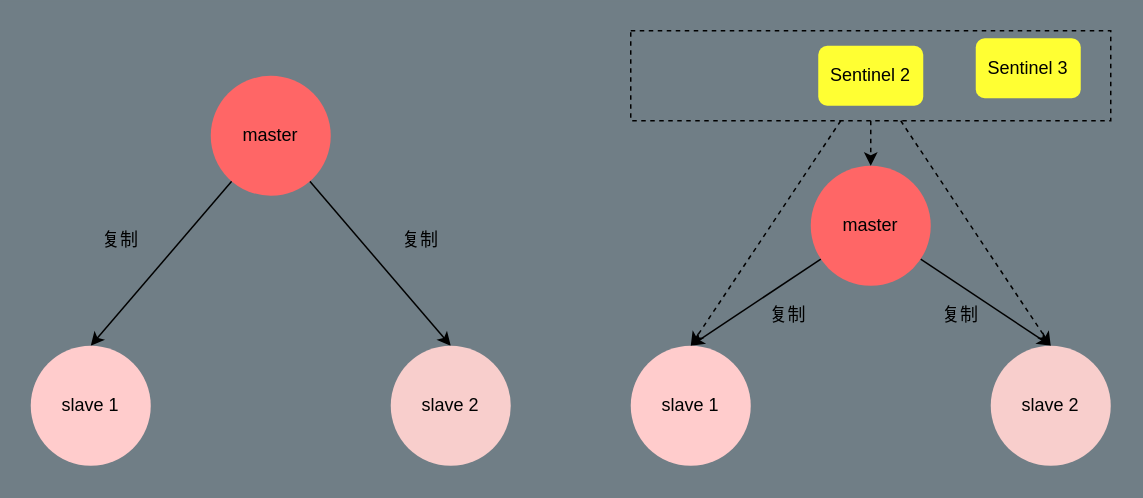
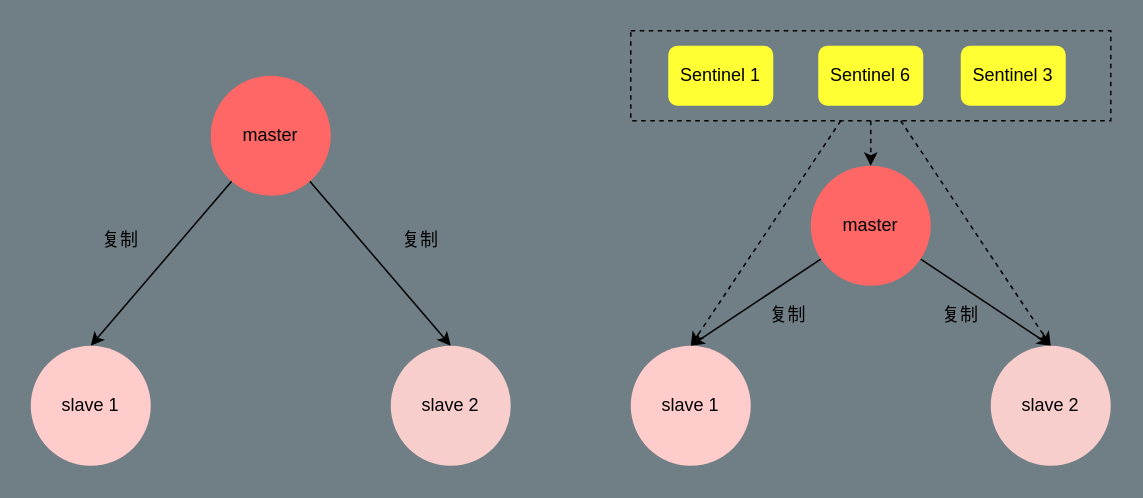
node "Sentinel 3": moved (1028, 68) -> (1013, 76)
node "Sentinel 1": added
node "Sentinel 2": label "Sentinel 2" -> "Sentinel 6"
